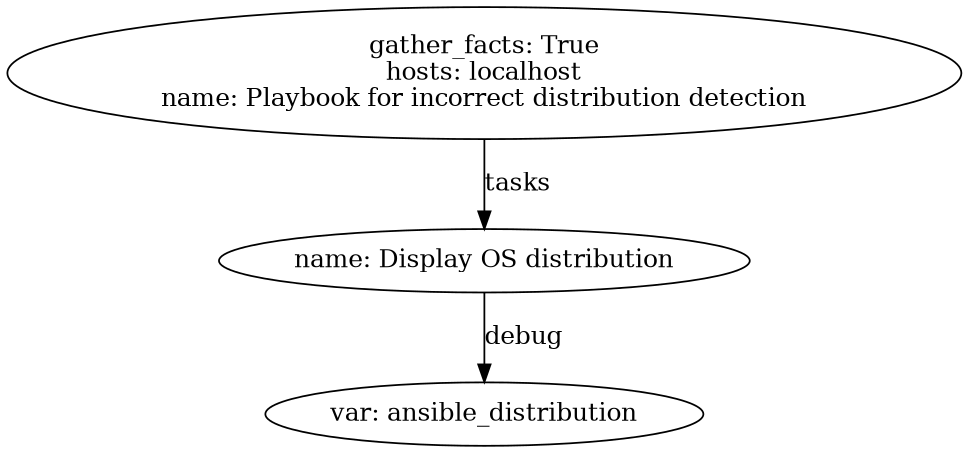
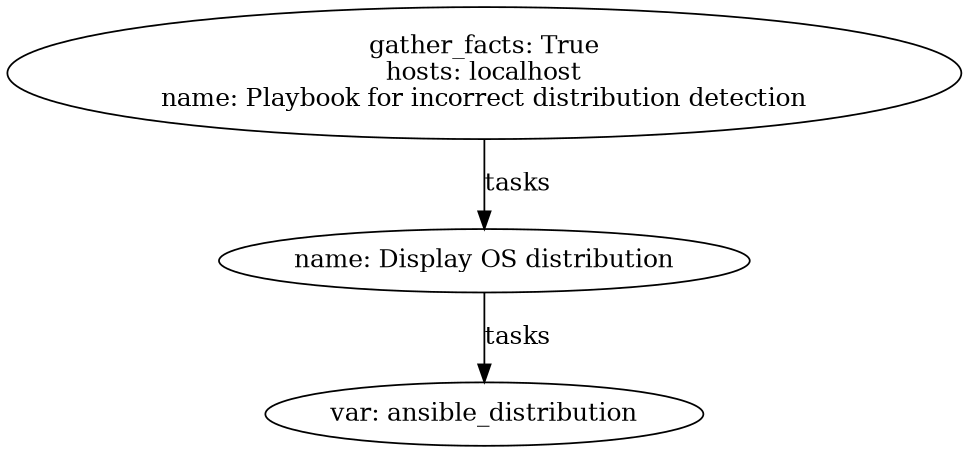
edge "name: Display OS distribution" -> "var: ansible_distribution": label "debug" -> "tasks"
